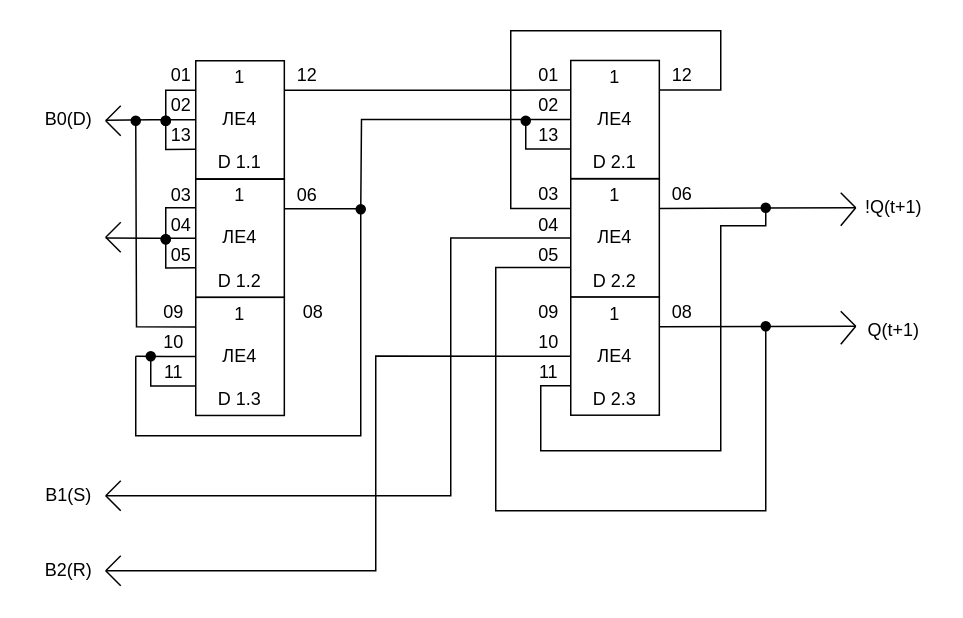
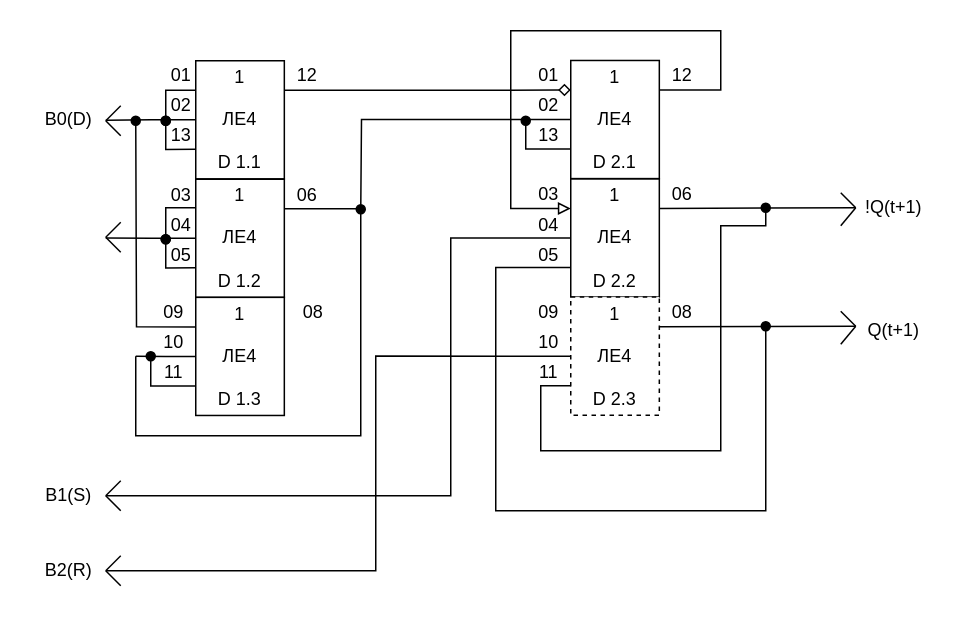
edge "1 ЛЕ4 D 2.1" -- "1 ЛЕ4 D 1.1": arrowhead none -> diamond
edge "1 ЛЕ4 D 2.1" -- "1 ЛЕ4 D 2.2": arrowhead none -> block
node "1 ЛЕ4 D 2.3": style solid -> dashed
